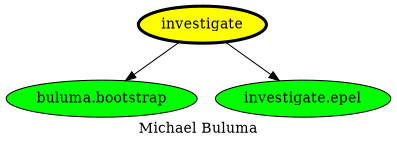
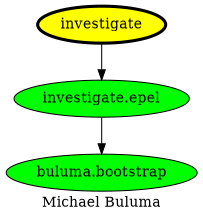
edge "investigate" -> "buluma.bootstrap": now "investigate.epel" -> "buluma.bootstrap"
